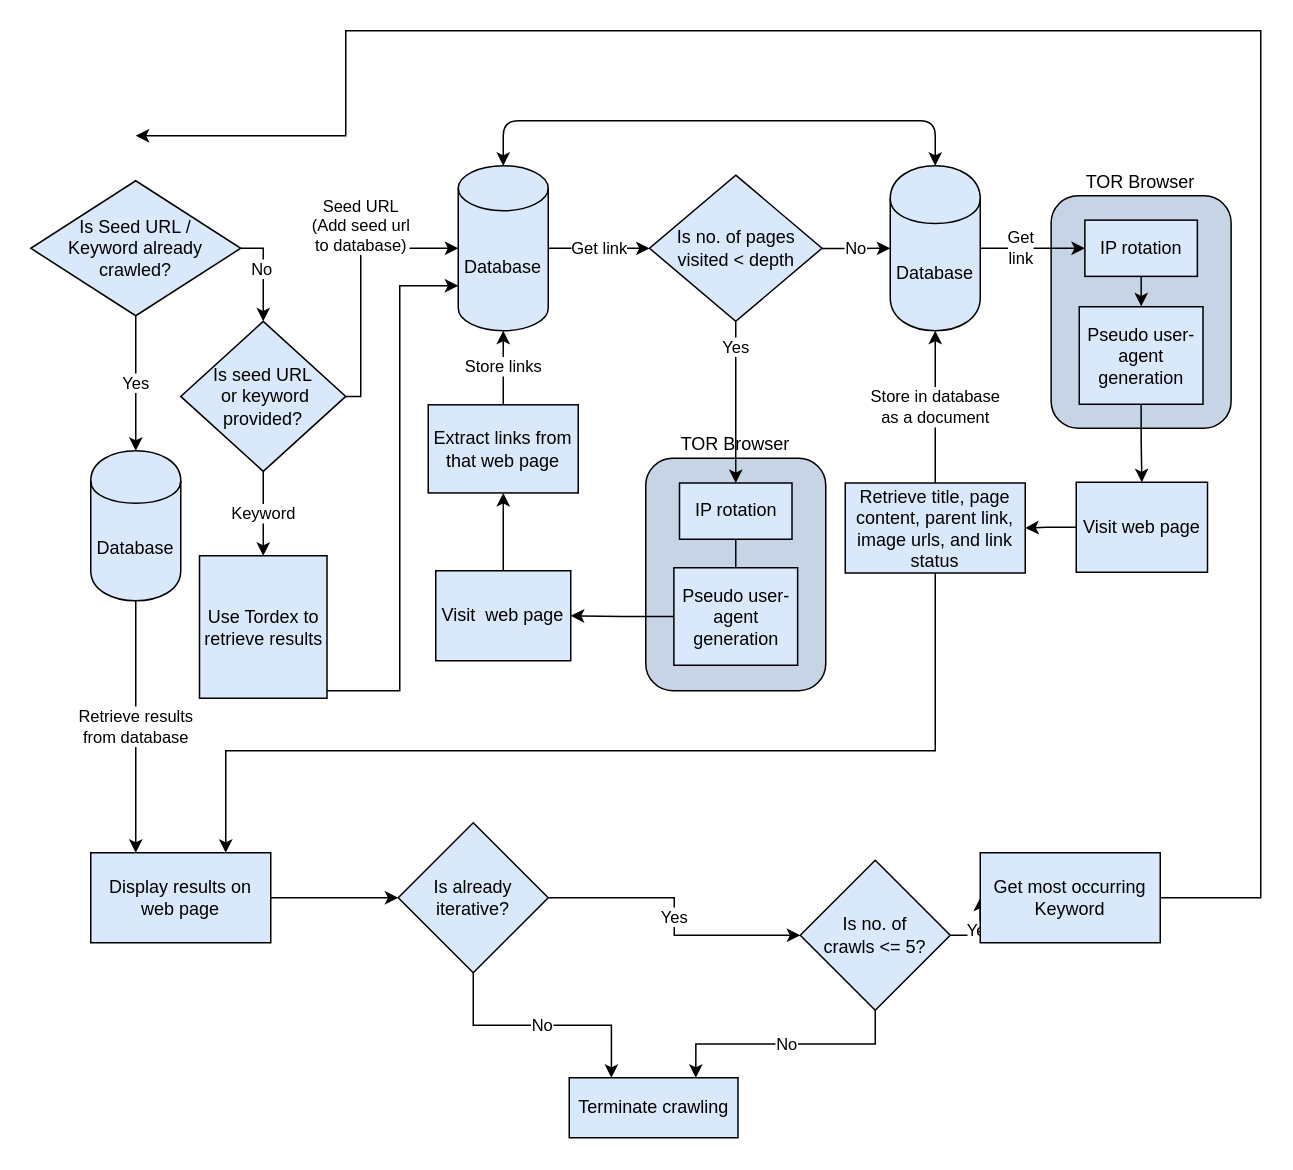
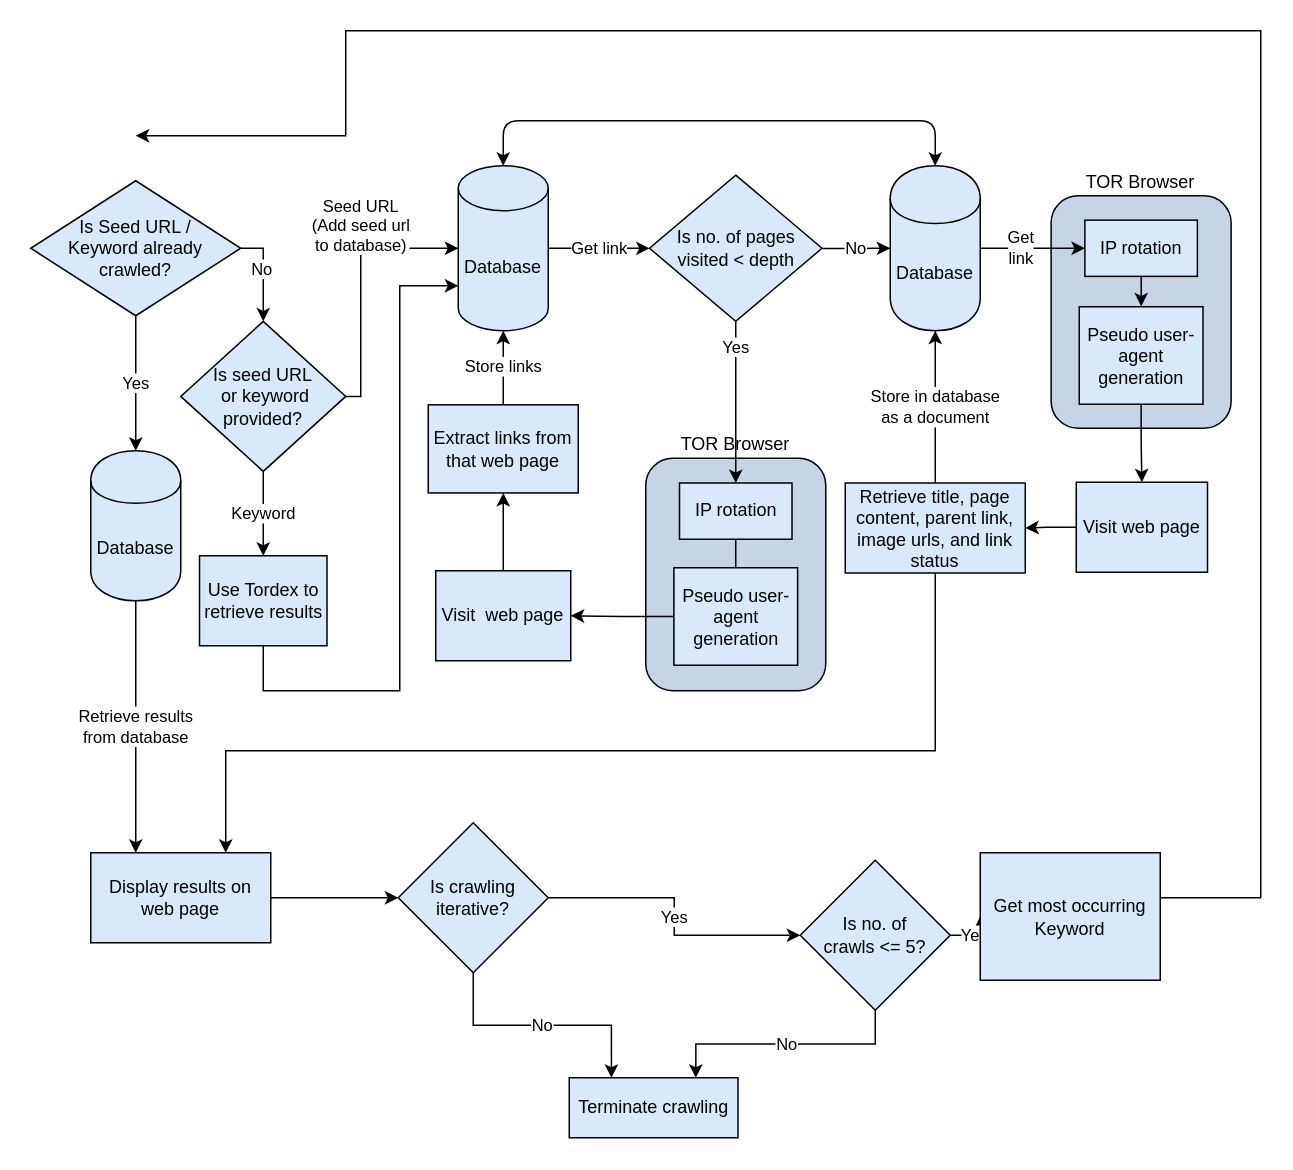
node "Use Tordex to retrieve results": size 128x143 -> 128x90
node "Is already iterative?": label "Is already iterative?" -> "Is crawling iterative?"
node "Get most occurring Keyword": size 180x90 -> 180x128
